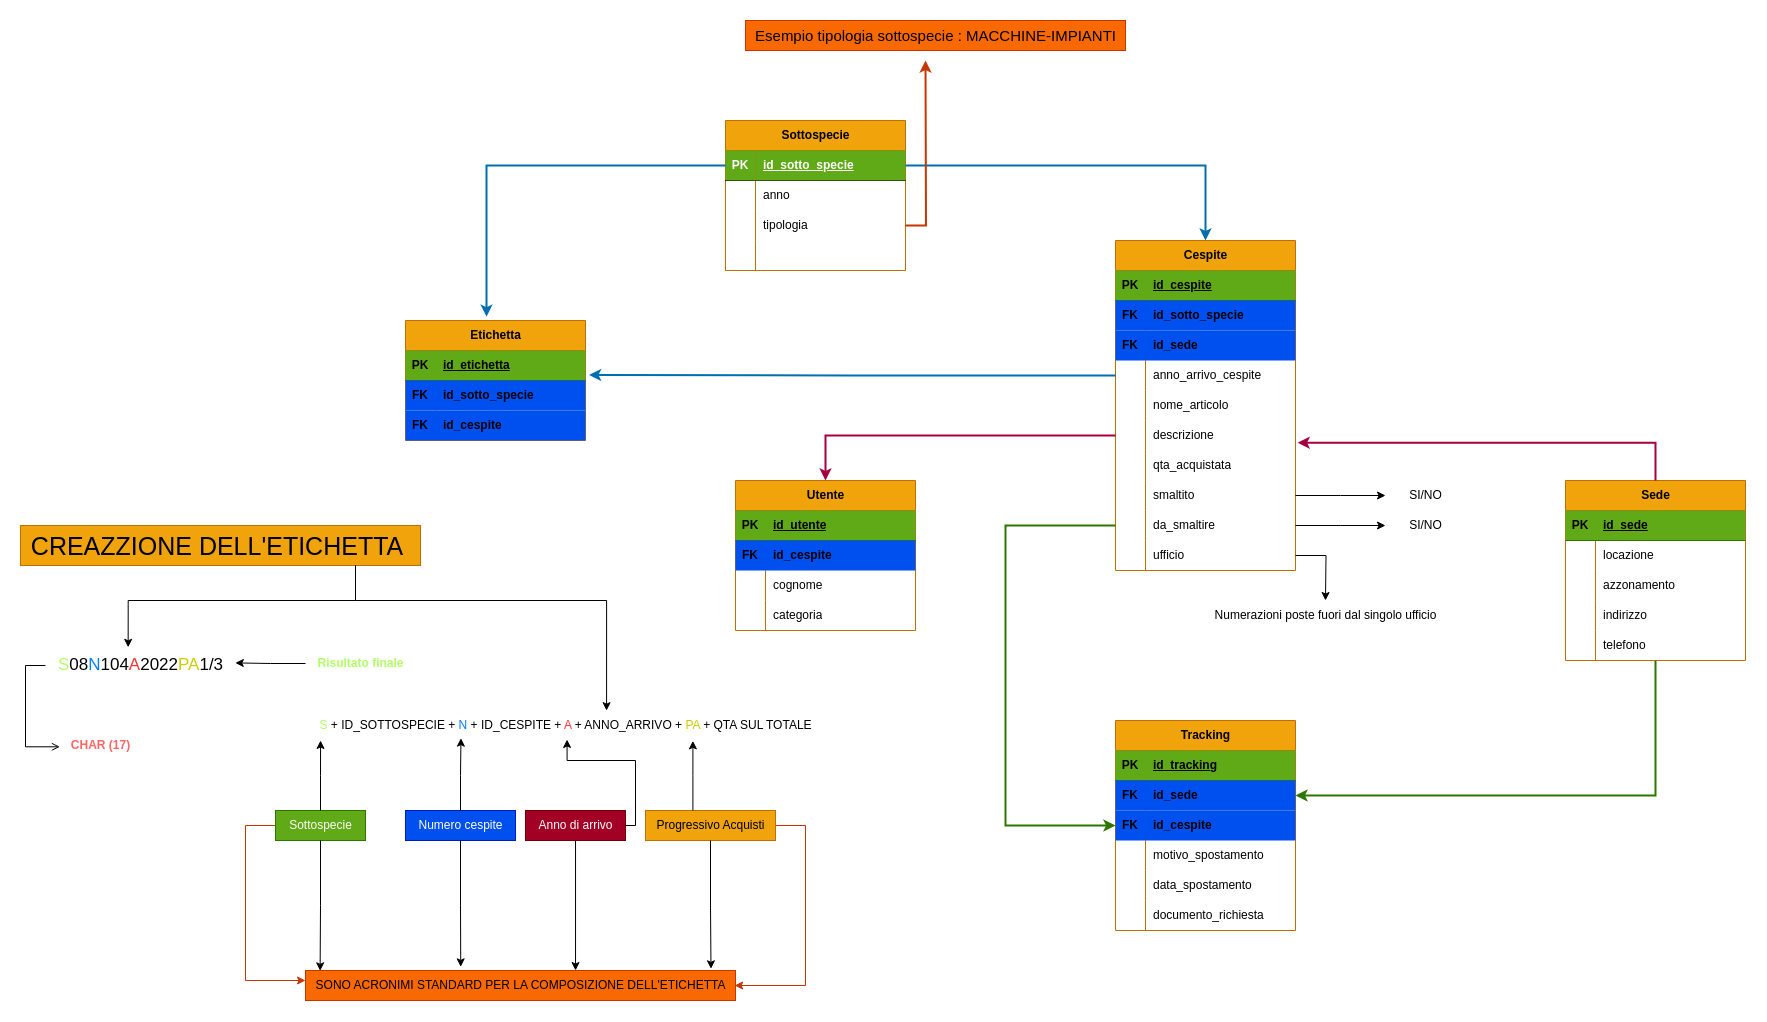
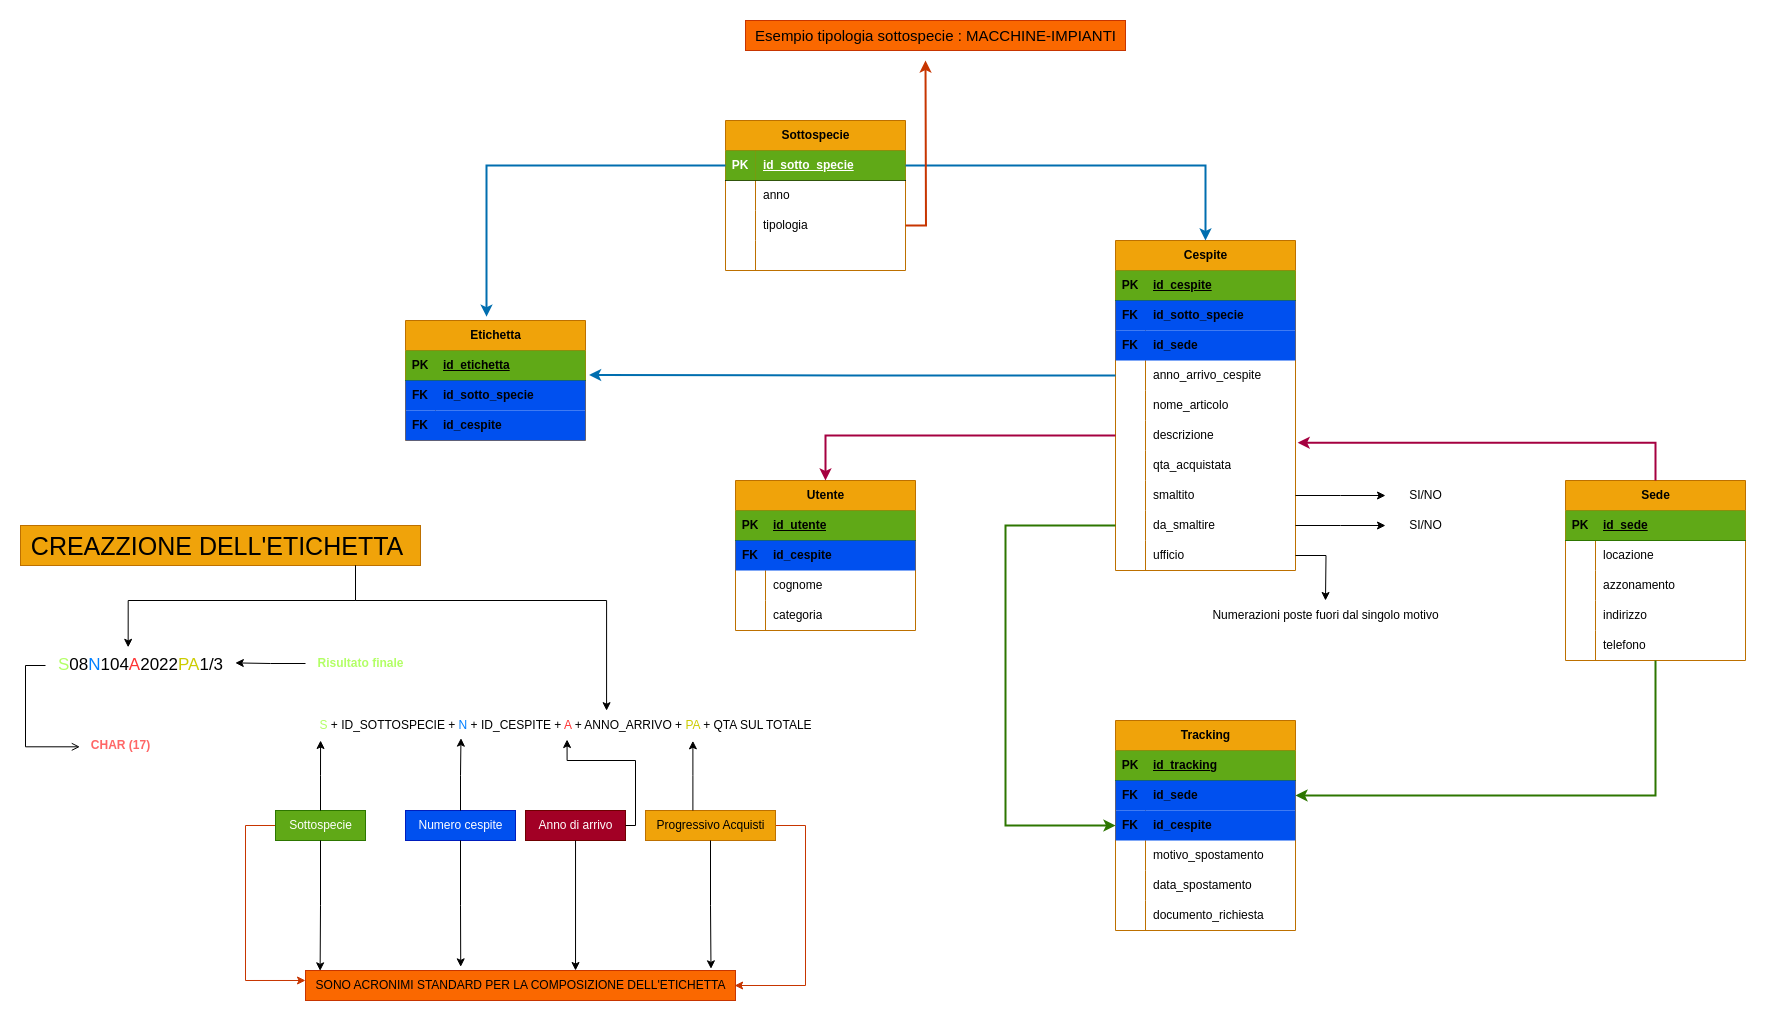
node "Numerazioni poste fuori dal singolo ufficio": label "Numerazioni poste fuori dal singolo ufficio" -> "Numerazioni poste fuori dal singolo motivo"
node "CHAR (17)": moved (101, 746) -> (121, 746)
